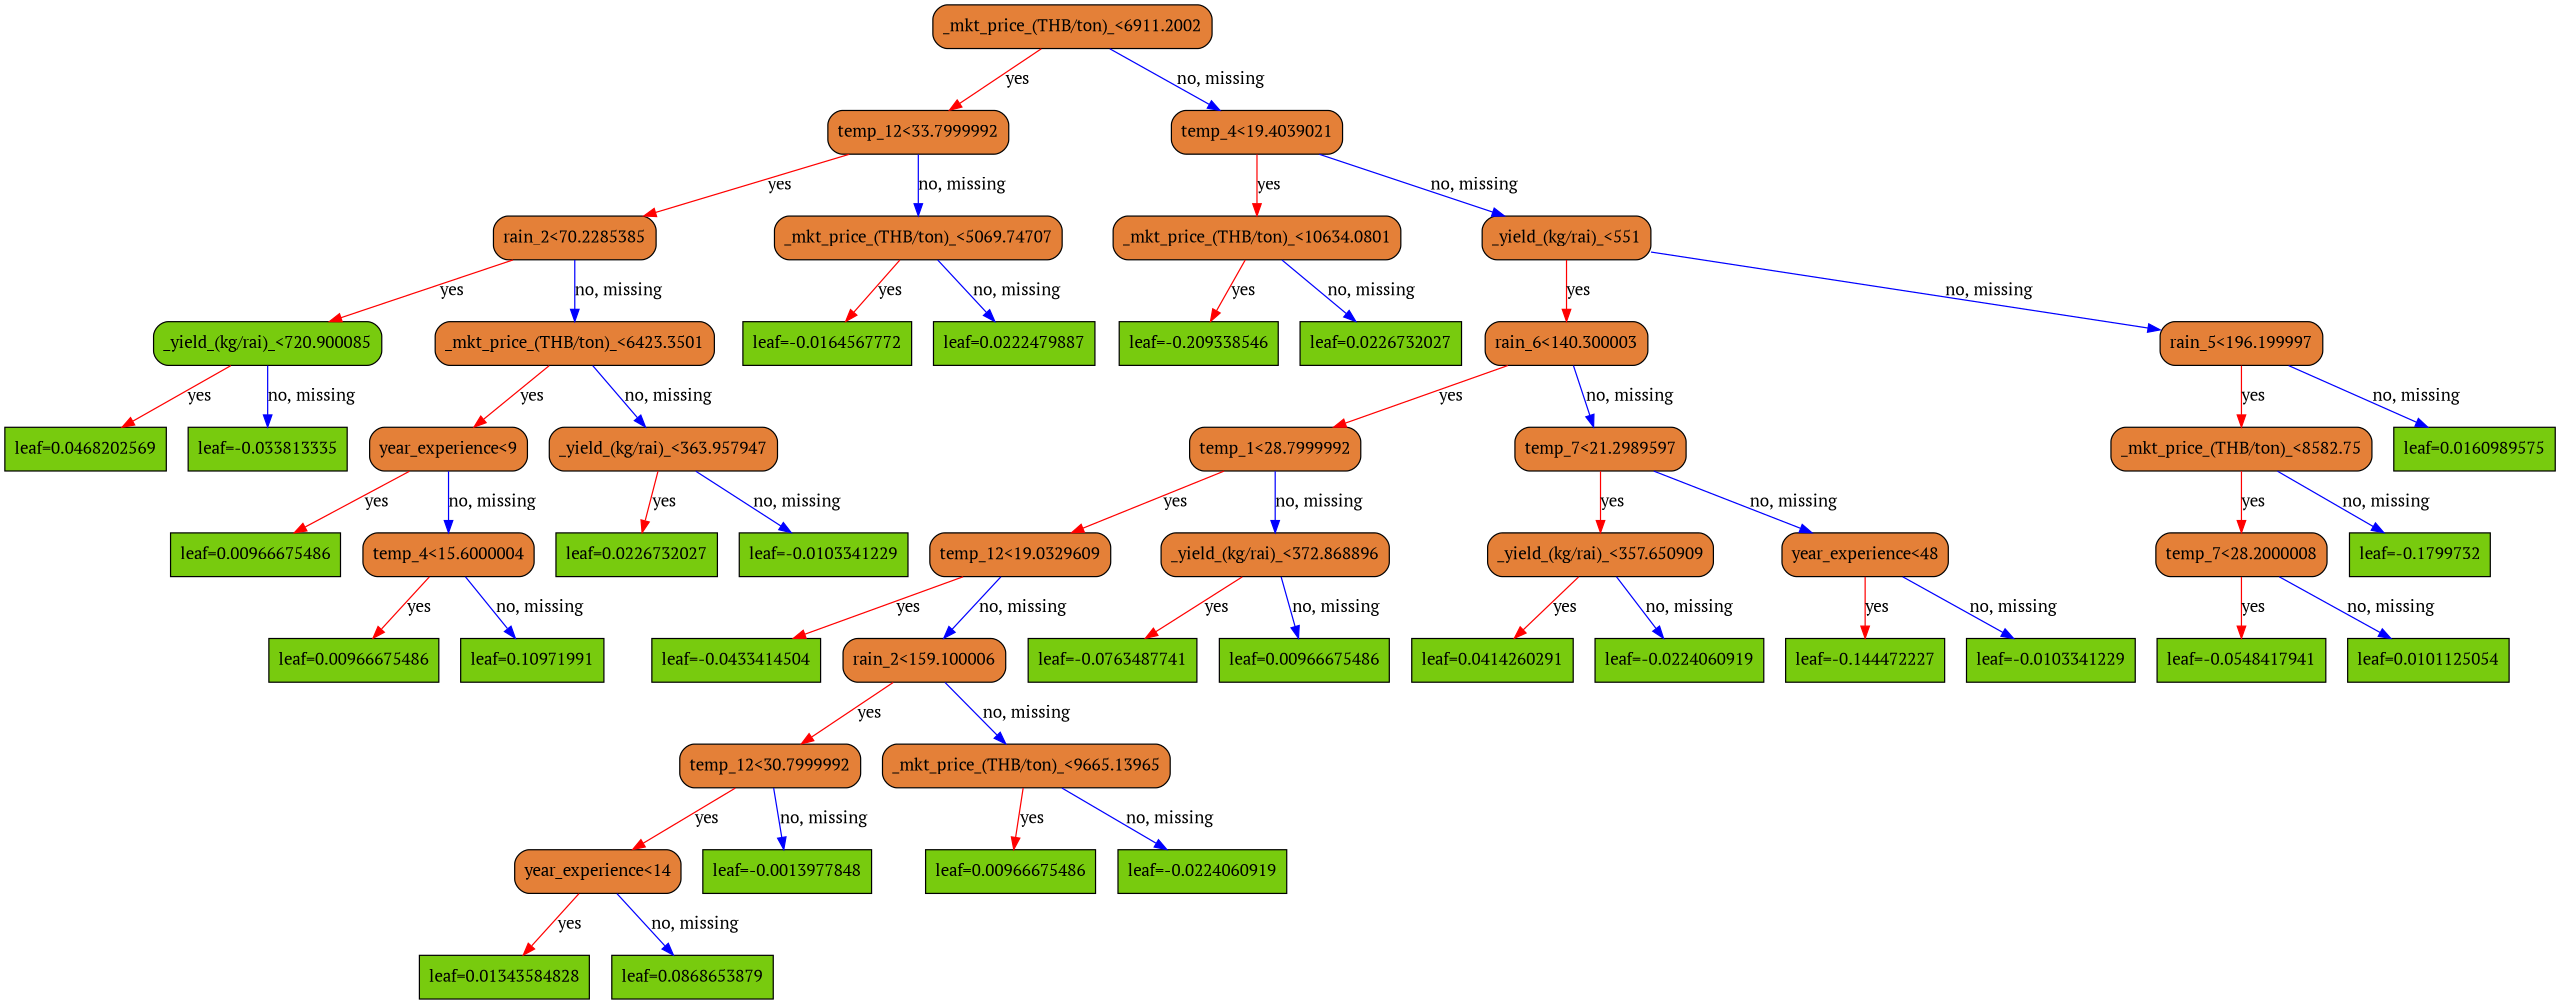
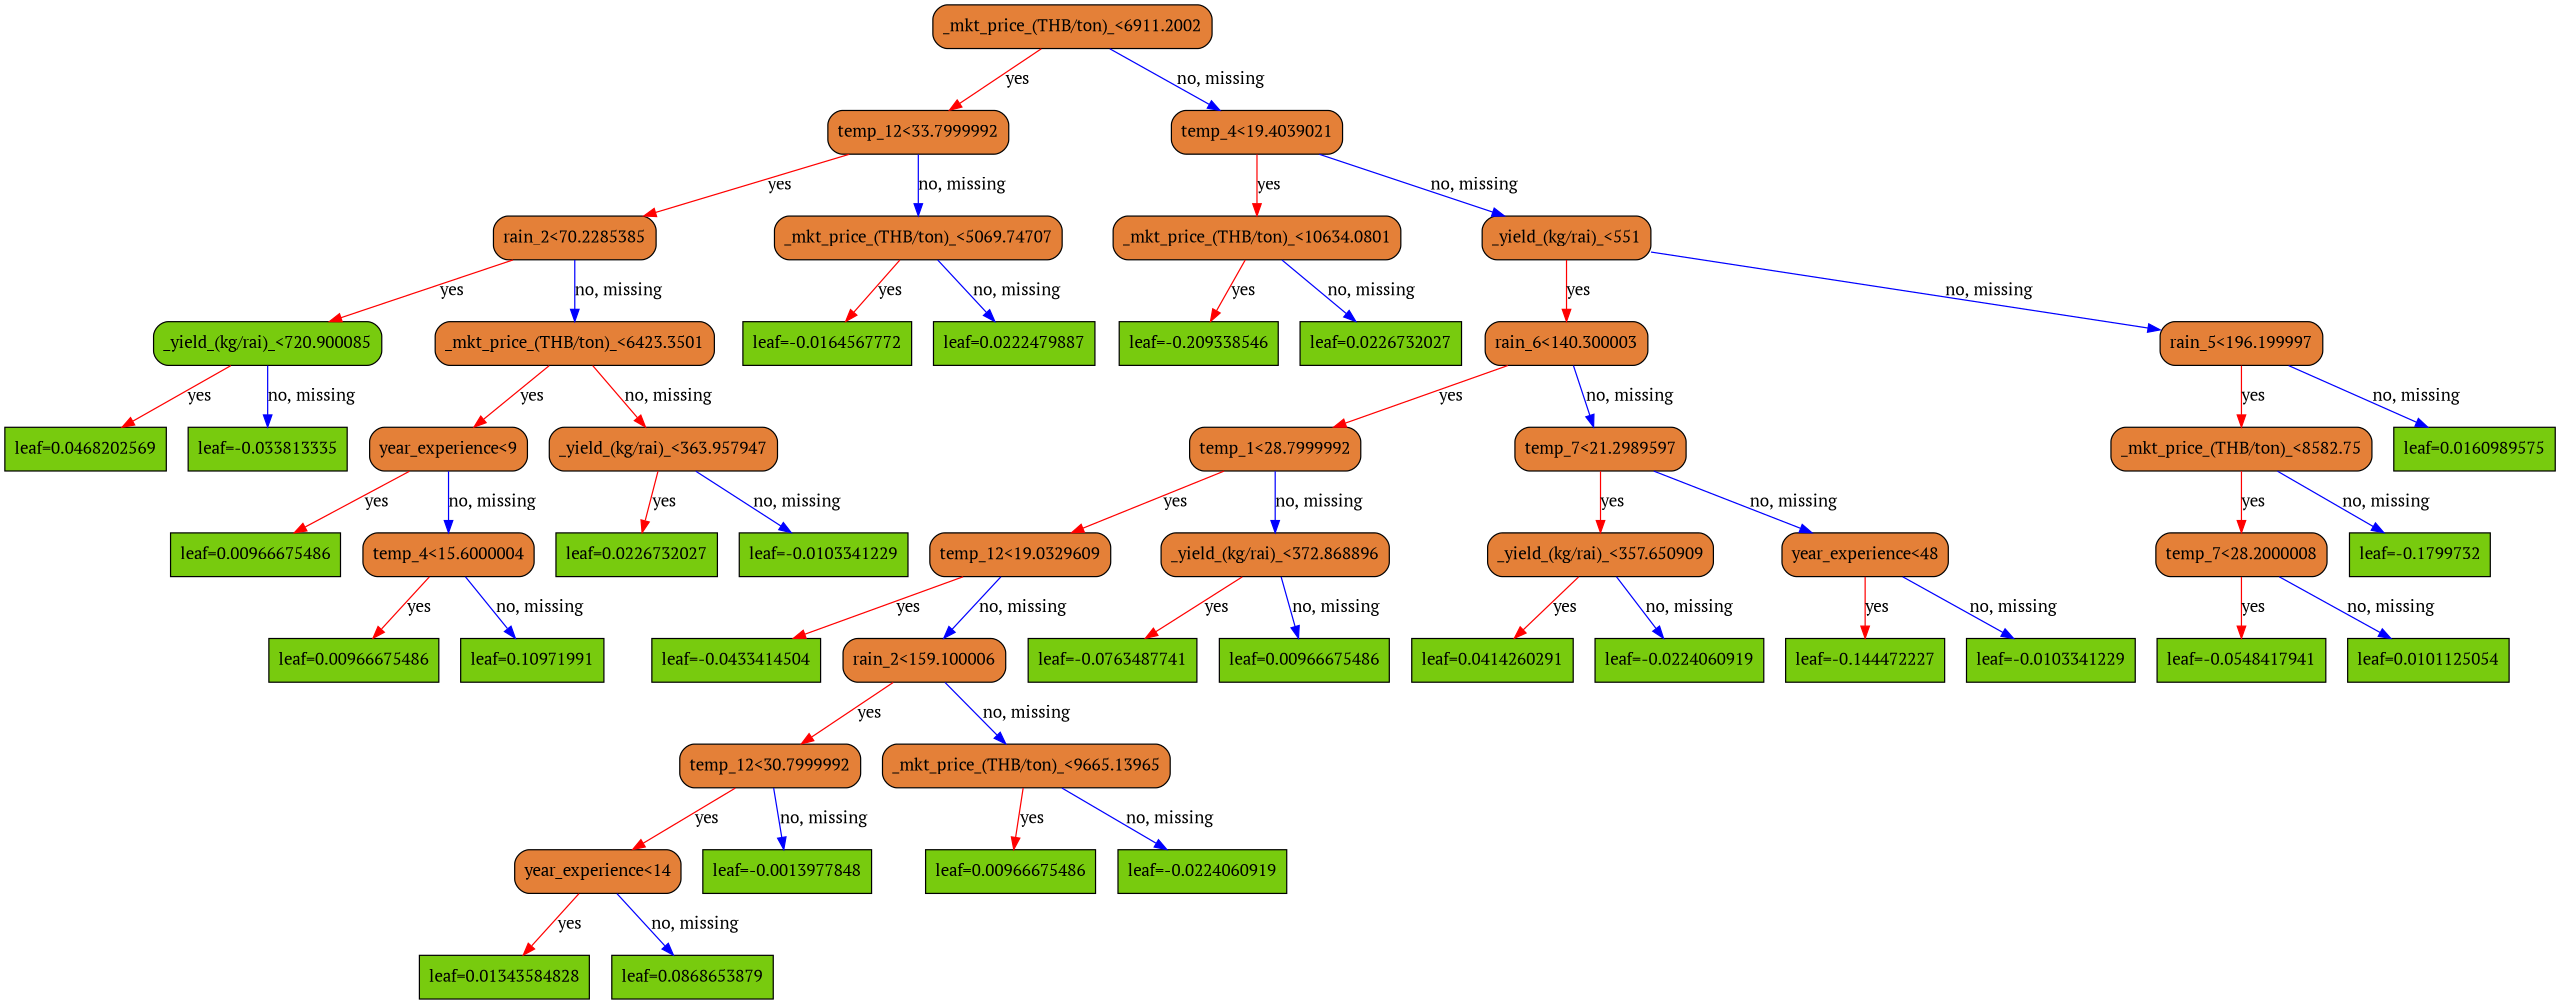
edge "_mkt_price_(THB/ton)_<6423.3501" -> "_yield_(kg/rai)_<363.957947": color #0000ff -> #ff0000
